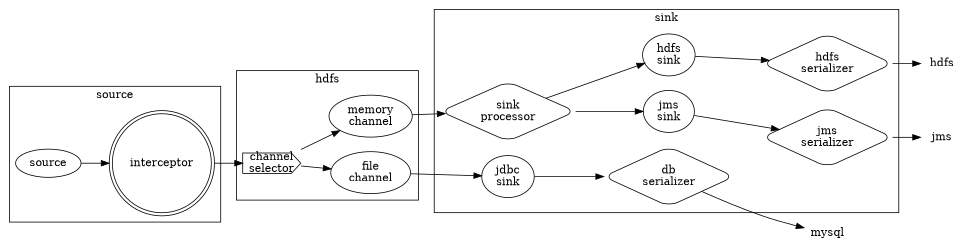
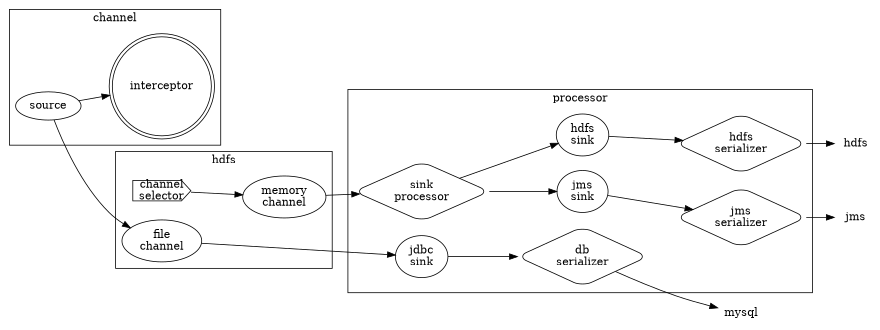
cluster "sink": label "sink" -> "processor"
cluster "source": label "source" -> "channel"
edge "interceptor" -> "channel": removed
edge "channel" -> "file": now "source" -> "file"
